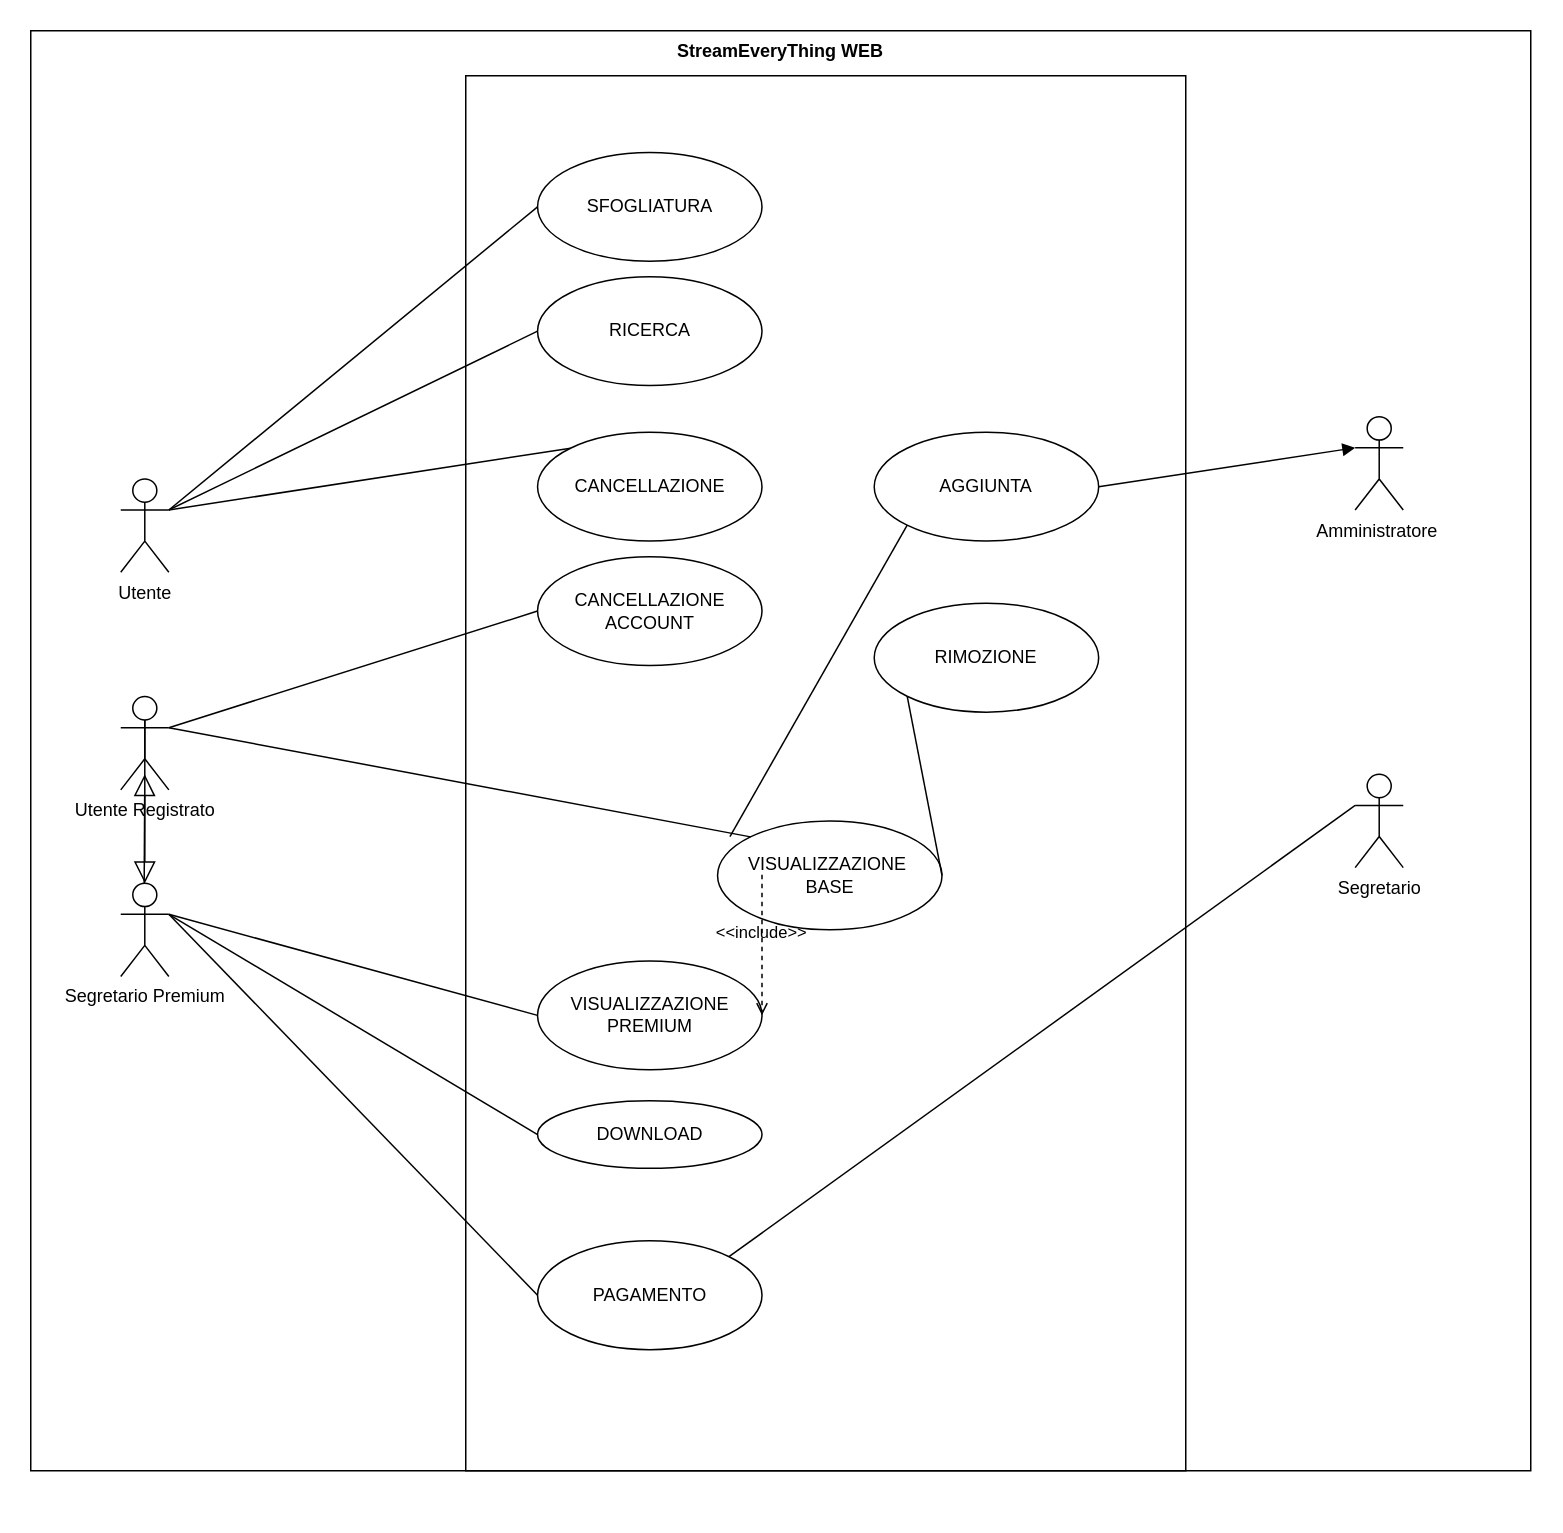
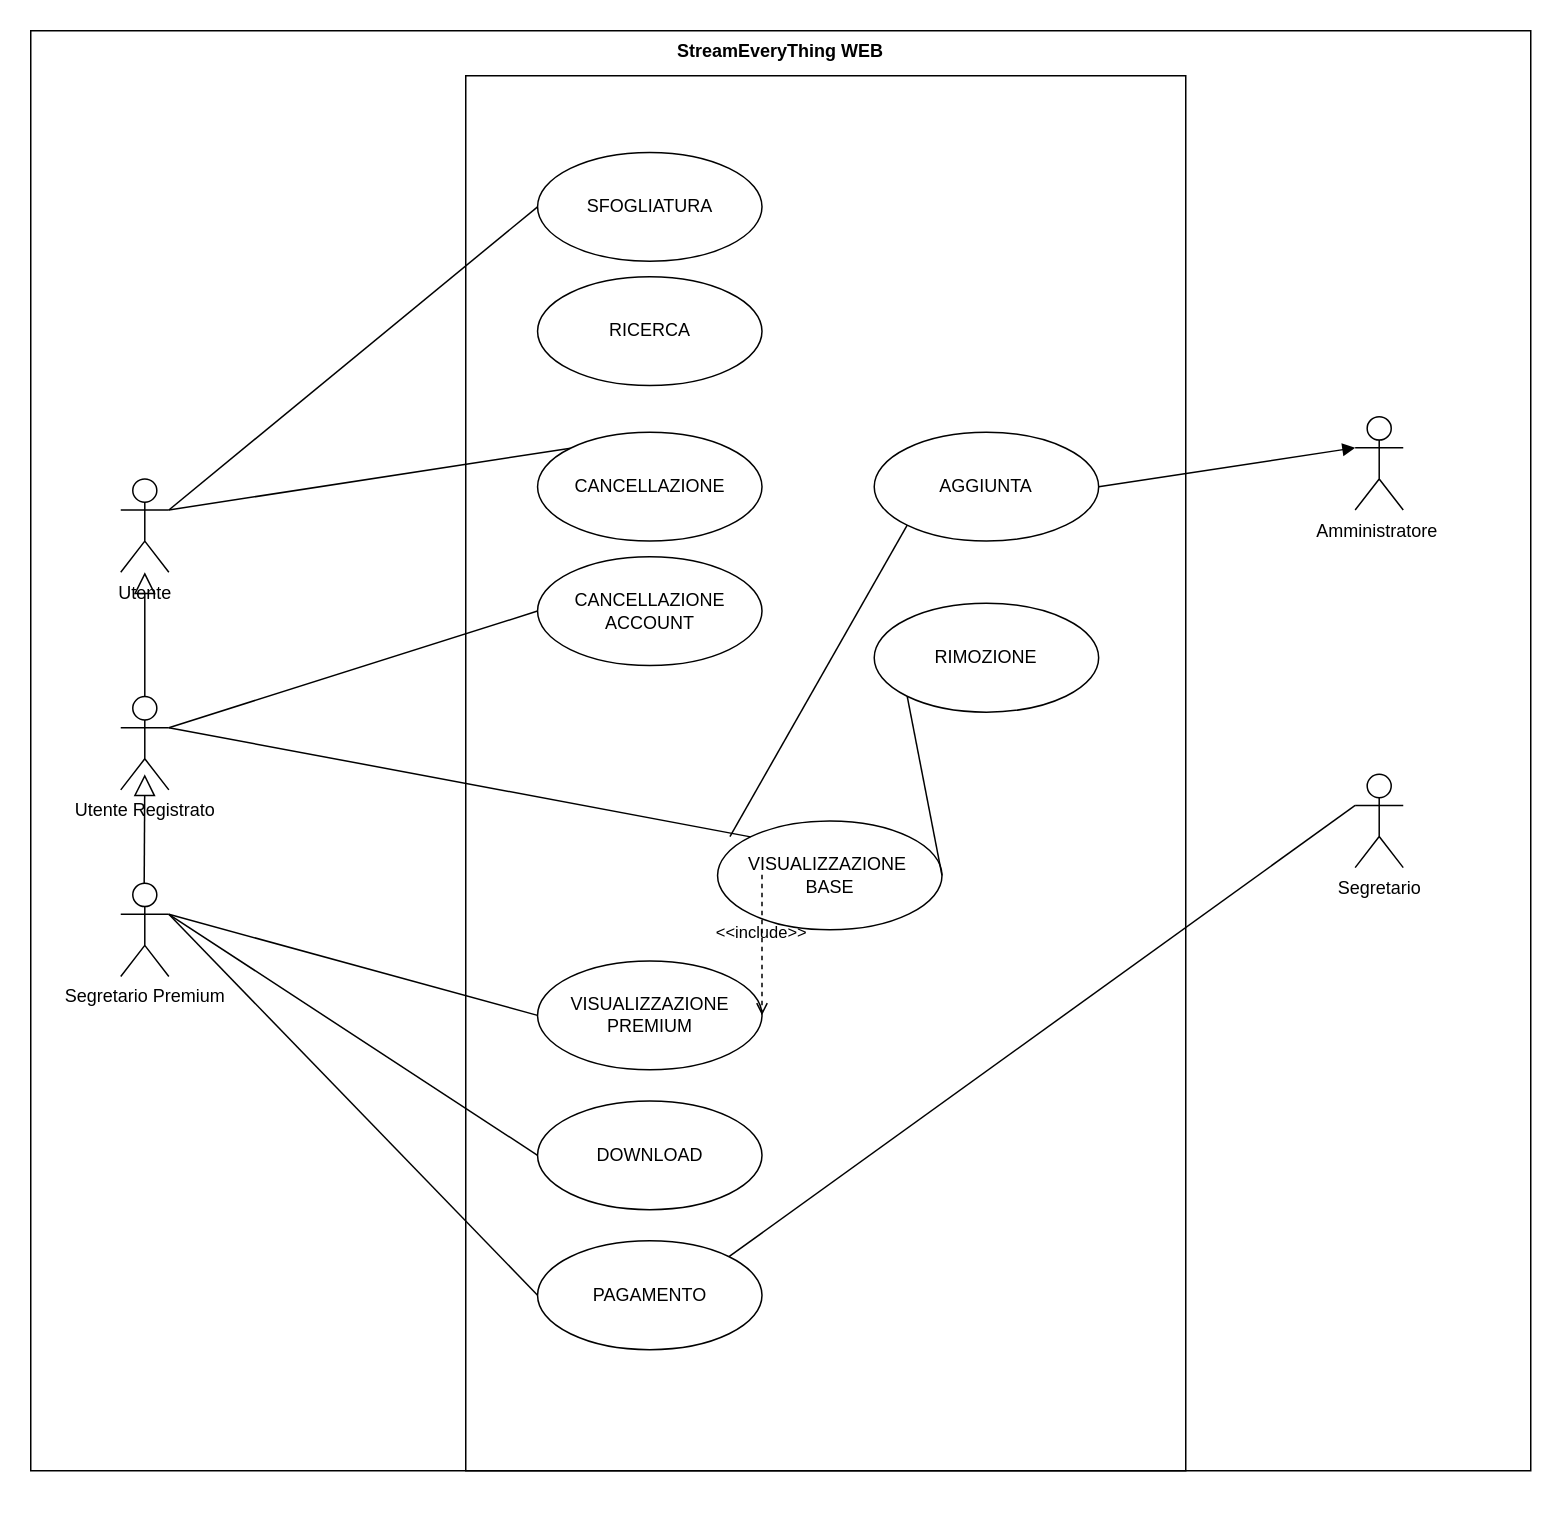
edge "RICERCA" -- "Utente": removed
edge "Utente Registrato" -> "Segretario Premium": now "Utente Registrato" -> "Utente"
node "DOWNLOAD": size 224x68 -> 224x109
